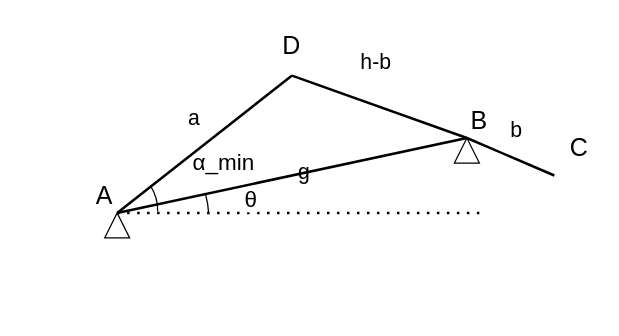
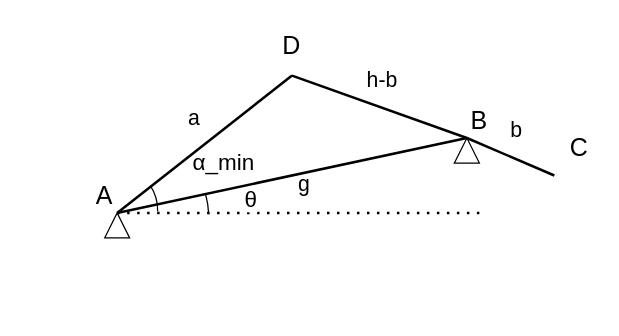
node "h-b": moved (376, 63) -> (383, 82)
node "g": moved (304, 173) -> (304, 186)
